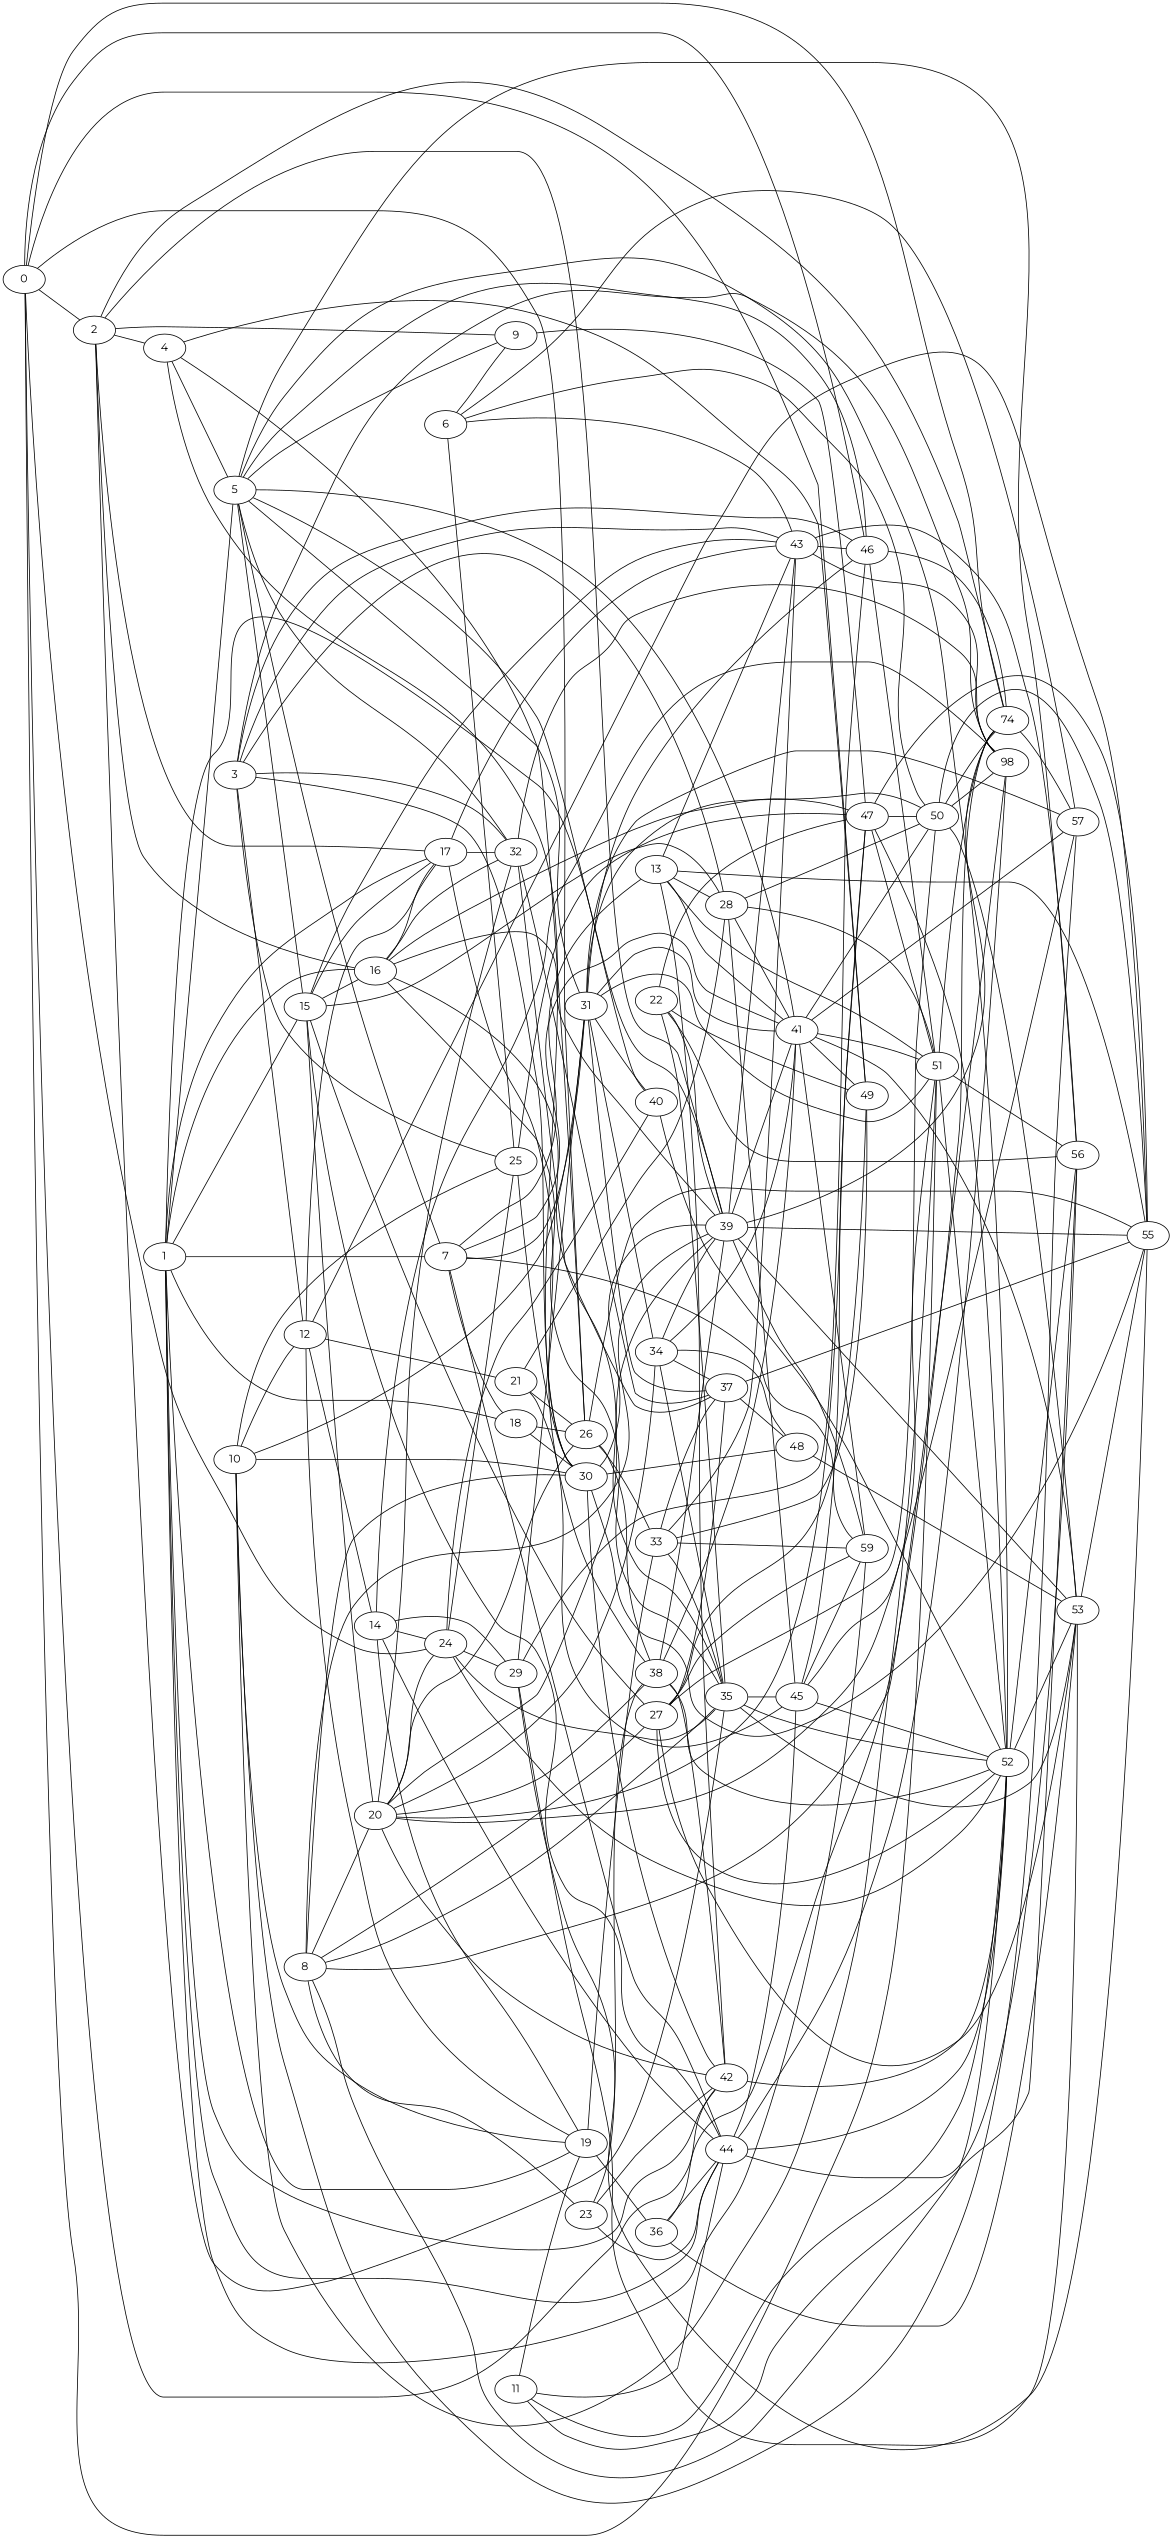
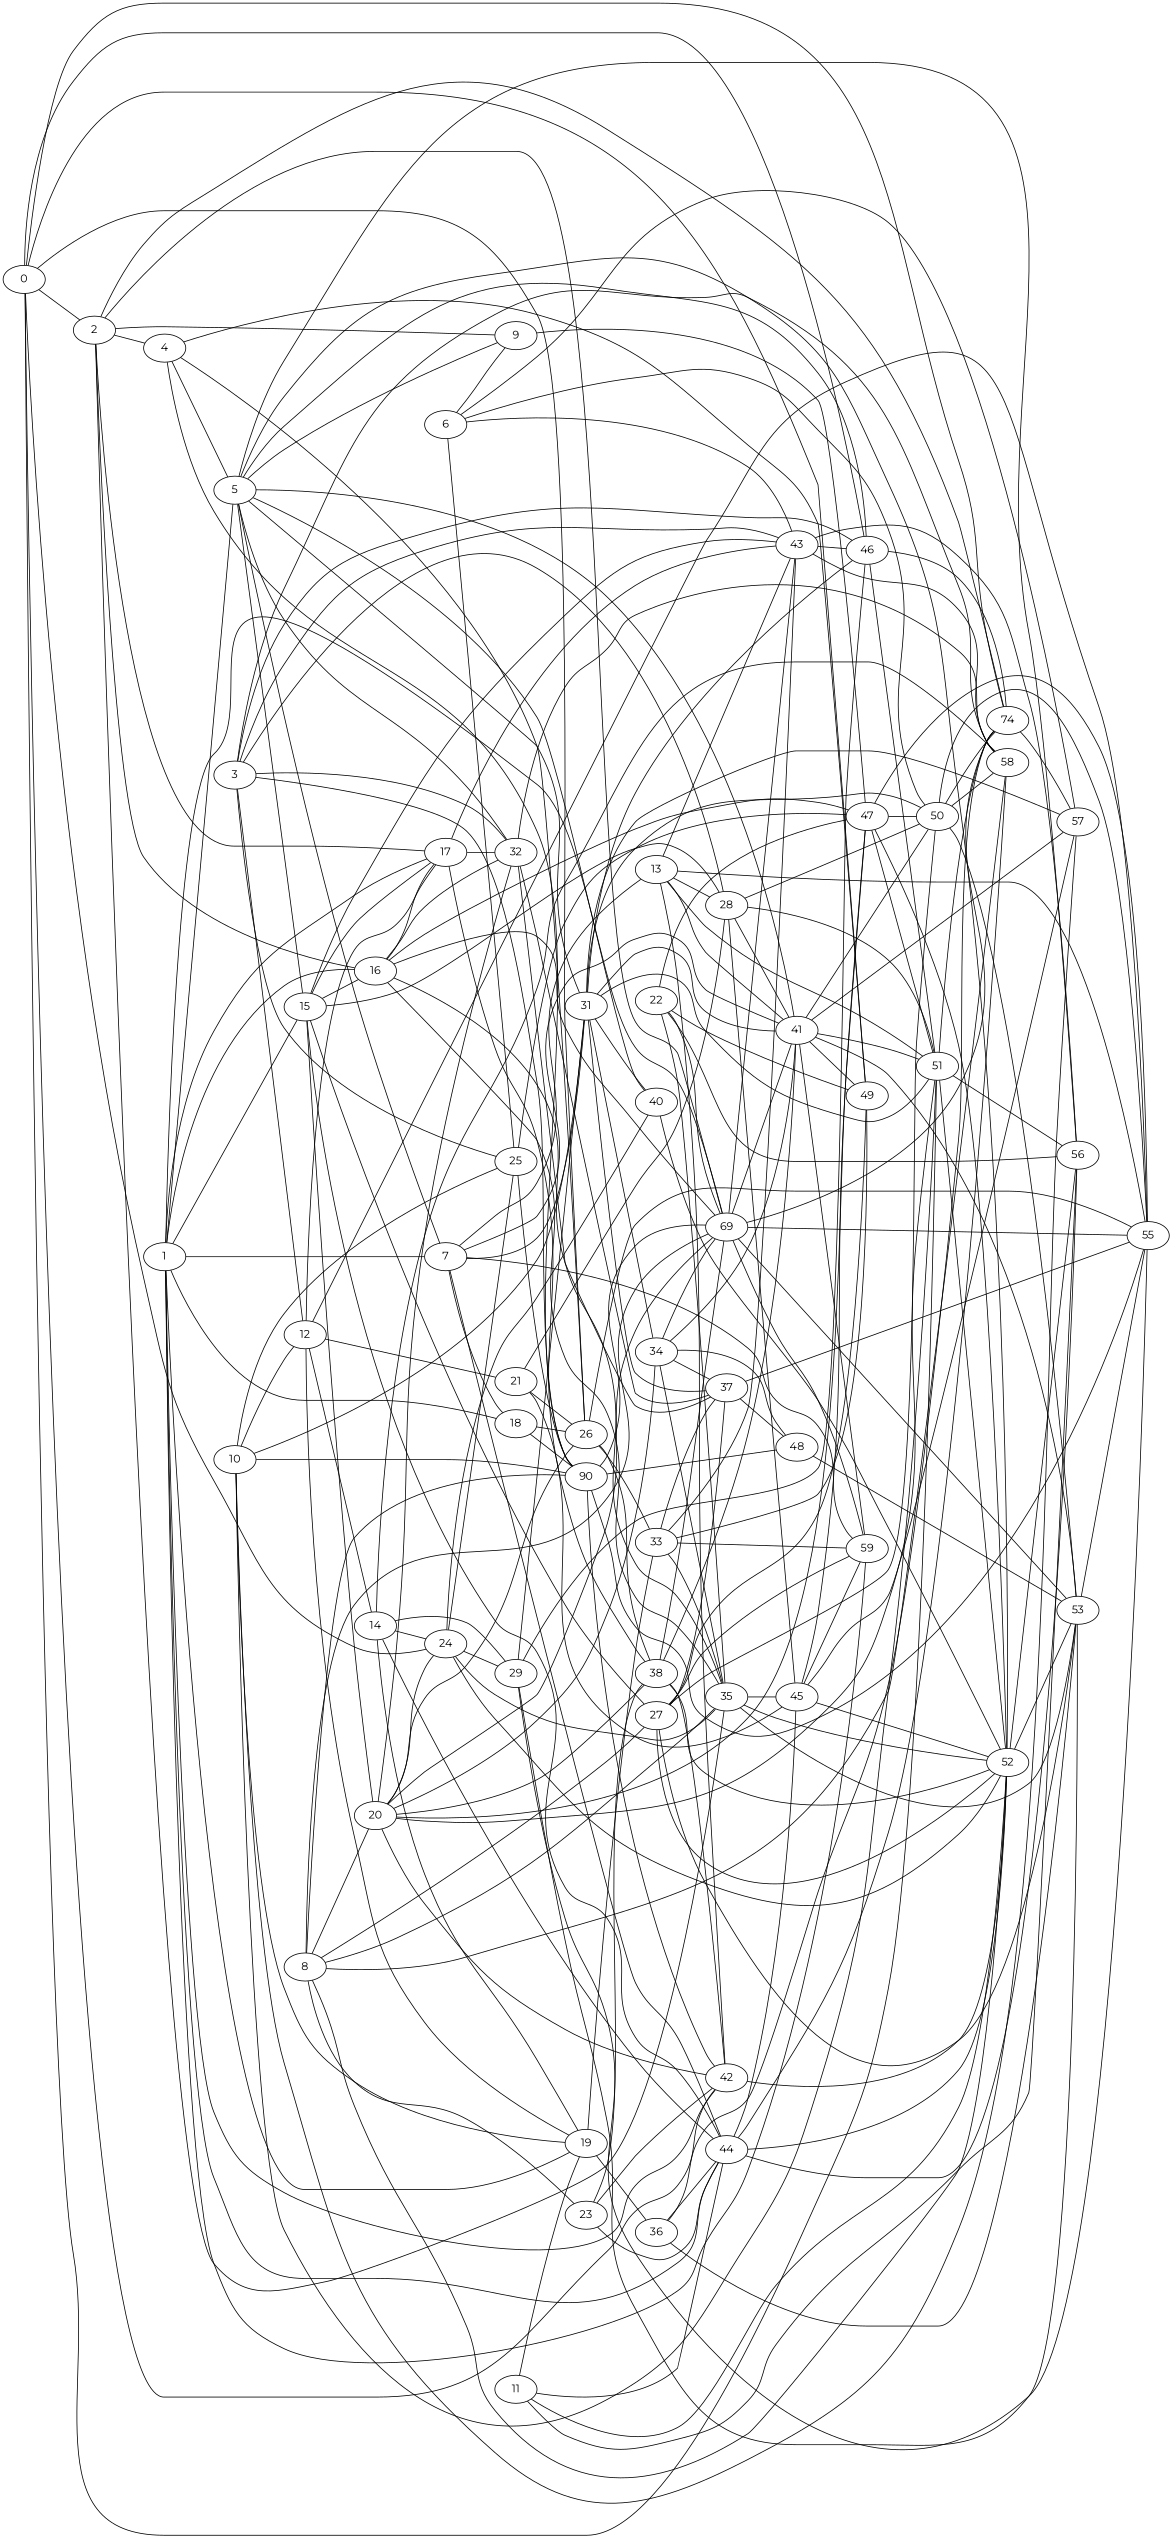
node "98": label "98" -> "58"
node "39": label "39" -> "69"
node "30": label "30" -> "90"
